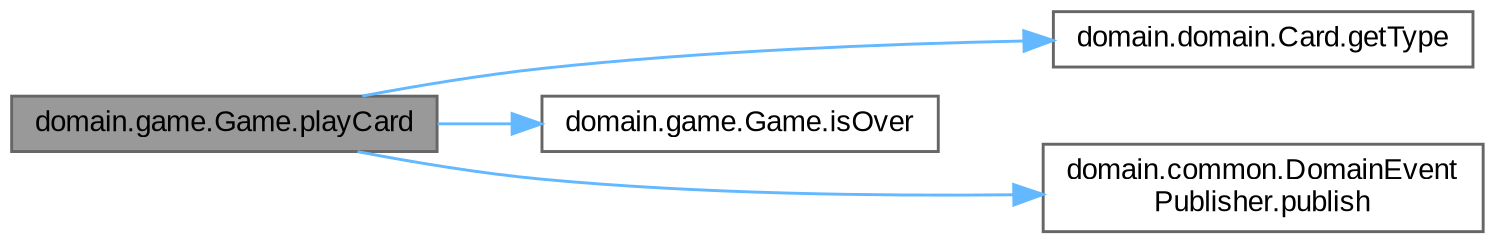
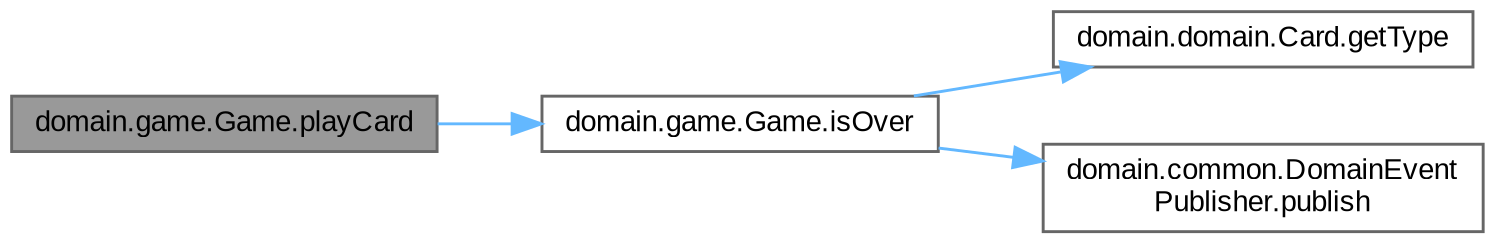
edge "domain.game.Game.playCard" -> "domain.domain.Card.getType": now "domain.game.Game.isOver" -> "domain.domain.Card.getType"
edge "domain.game.Game.playCard" -> "domain.common.DomainEvent Publisher.publish": now "domain.game.Game.isOver" -> "domain.common.DomainEvent Publisher.publish"
